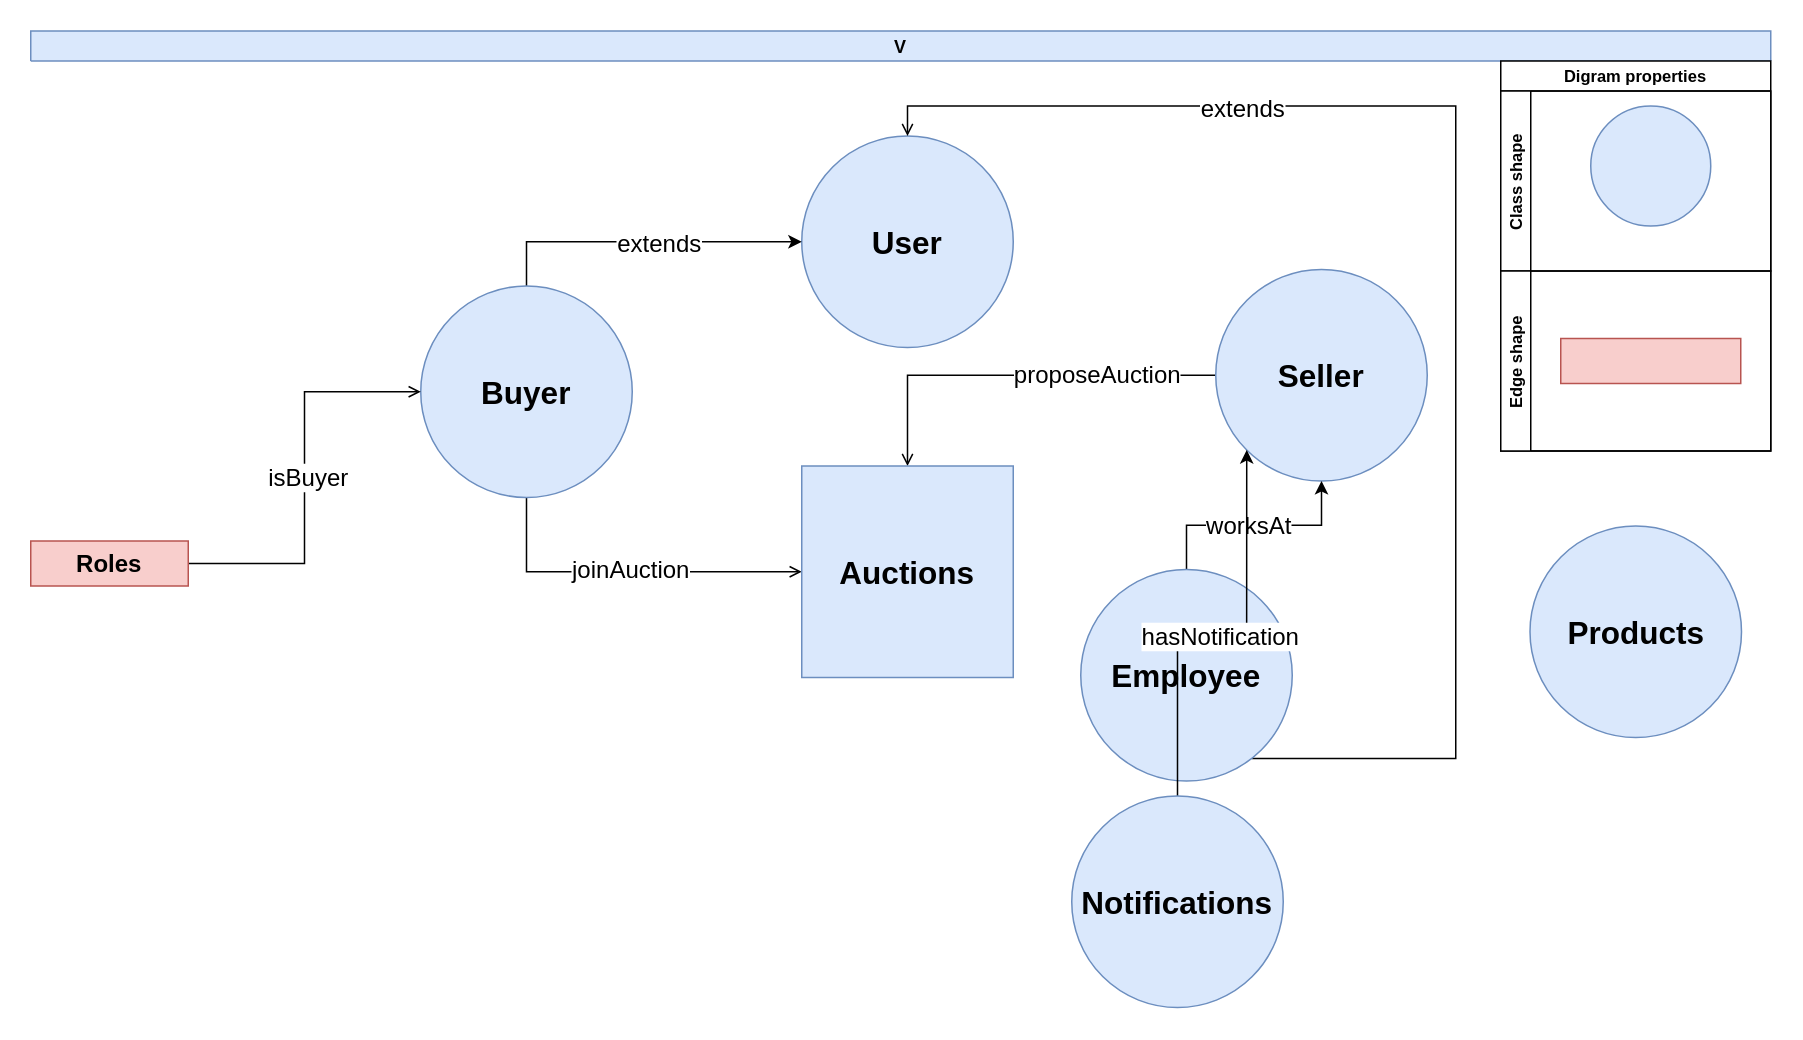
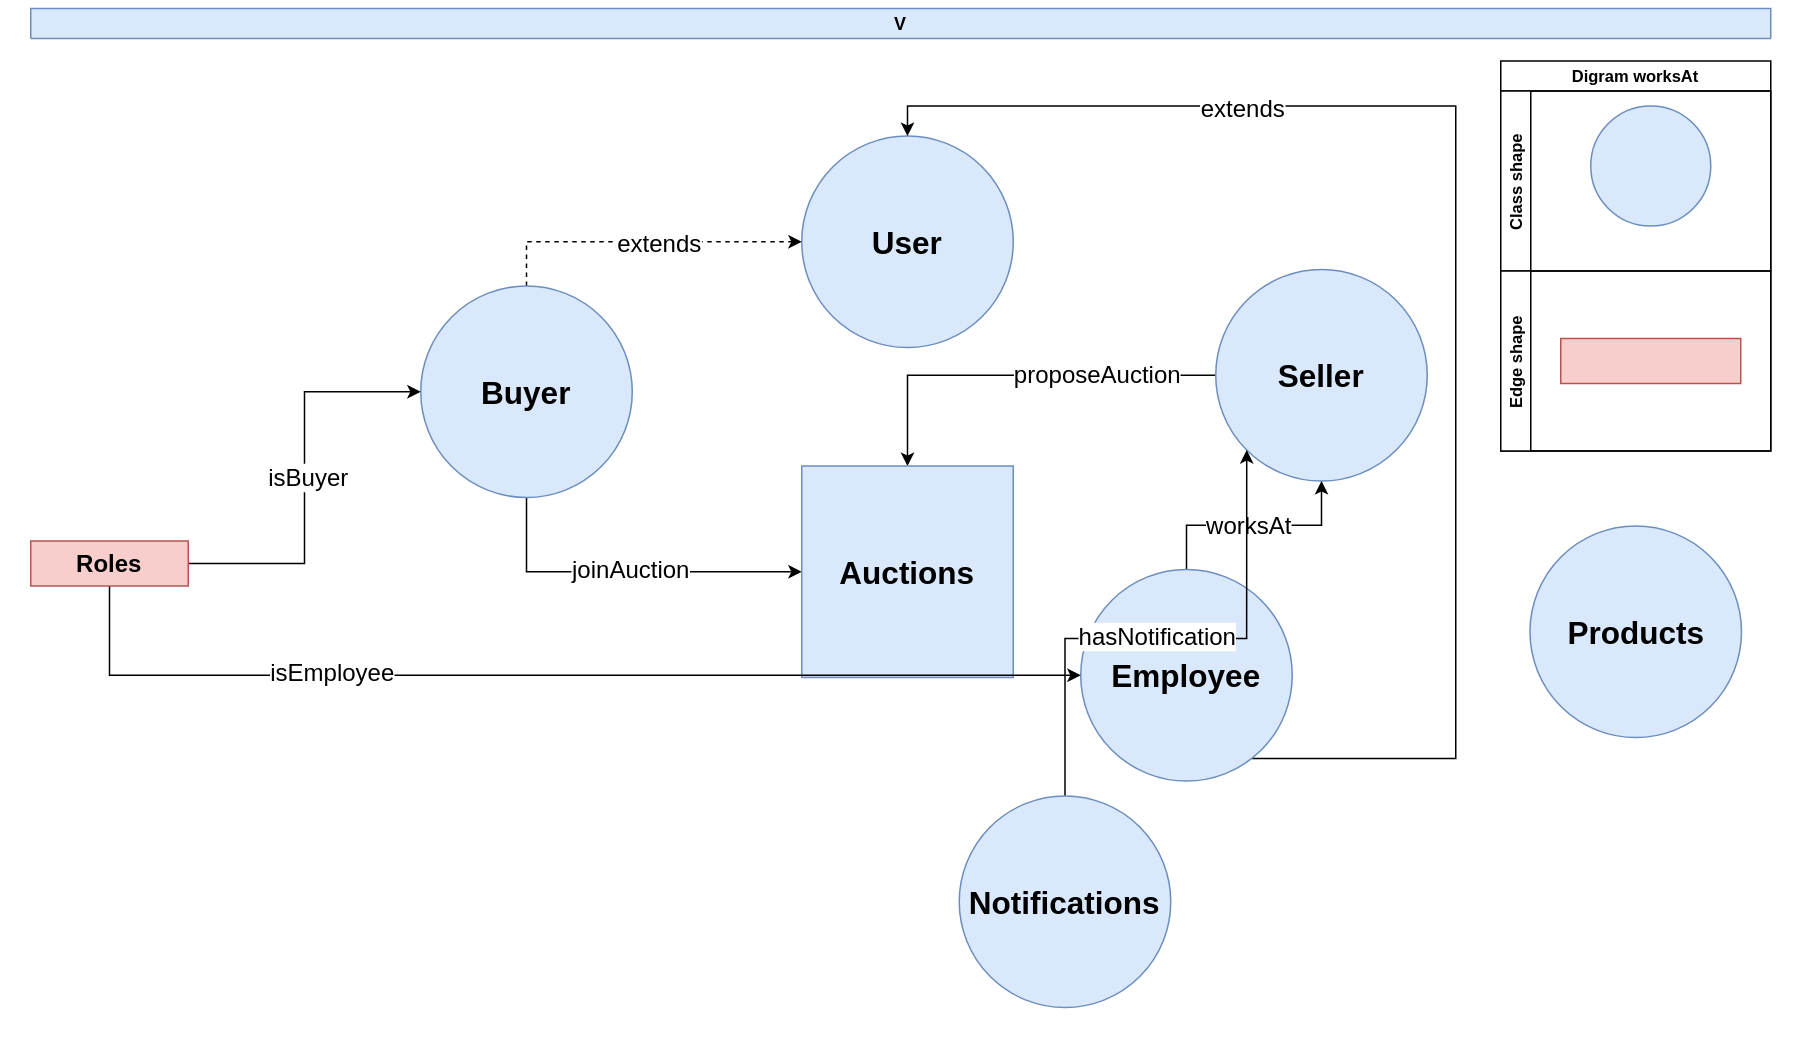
node "V": moved (901, 46) -> (901, 23)
node "Digram properties": label "Digram properties" -> "Digram worksAt"
edge "Employee" -> "User": arrowhead open -> classic
edge "Buyer" -> "User": style solid -> dashed
edge "Roles" -> "Buyer": arrowhead open -> classic
edge "Seller" -> "Auctions": arrowhead open -> classic
edge "Buyer" -> "Auctions": arrowhead open -> classic
edge "Roles" -> "Employee": added, label "isEmployee"
node "Notifications": moved (1178, 902) -> (1065, 902)
